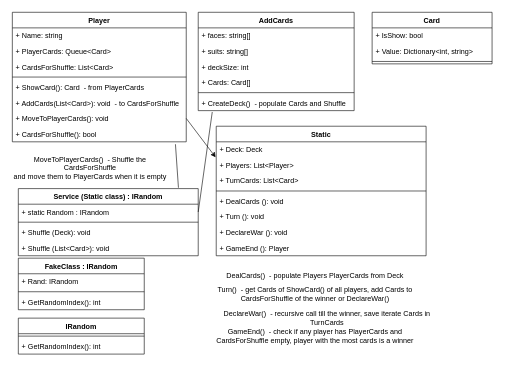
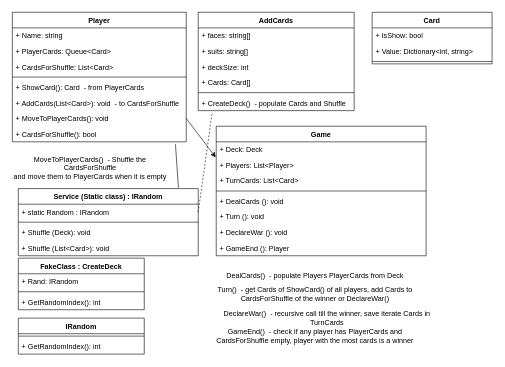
node "Static": label "Static" -> "Game"
edge "+ CreateDeck() - populate Cards and Shuffle" -- "+ static Random : IRandom": style solid -> dashed
node "FakeClass : IRandom": label "FakeClass : IRandom" -> "FakeClass : CreateDeck"
